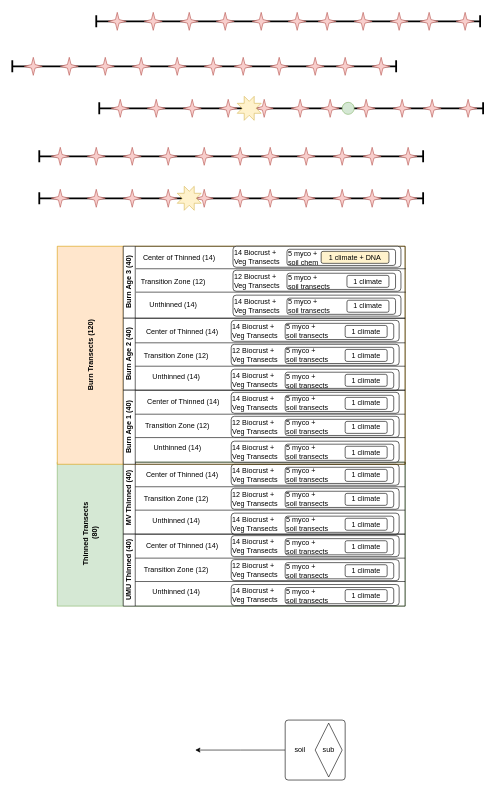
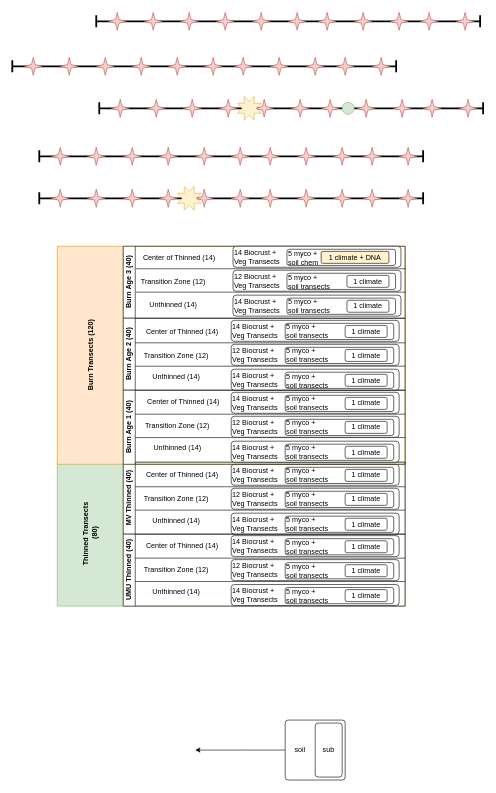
node "sub": shape diamond -> rounded rectangle
